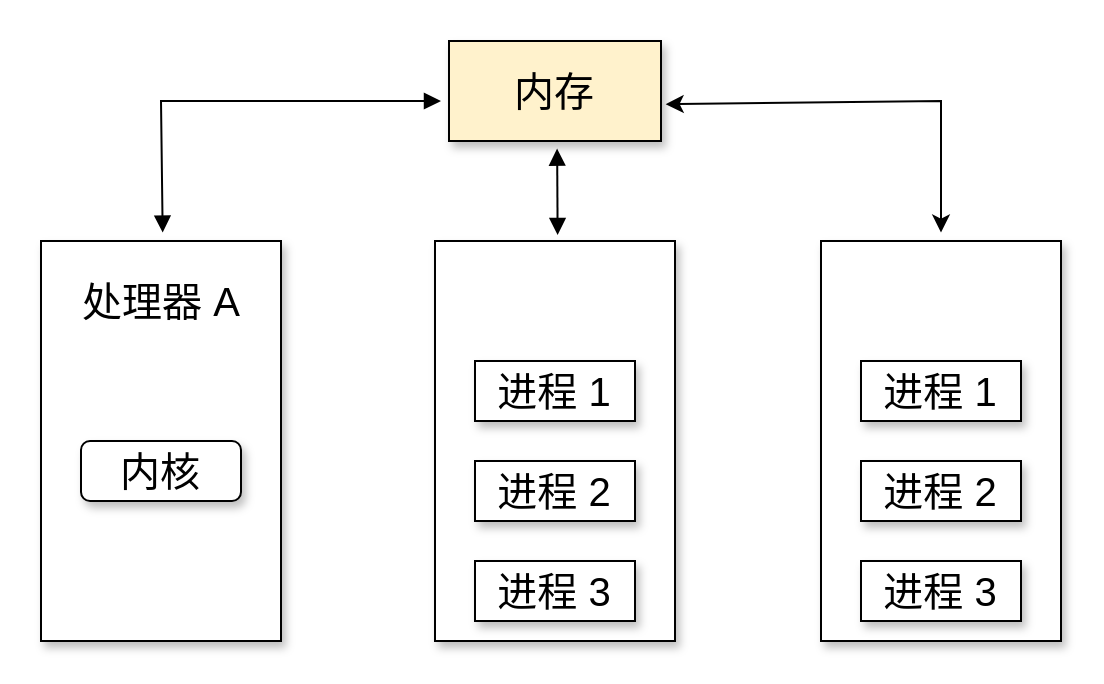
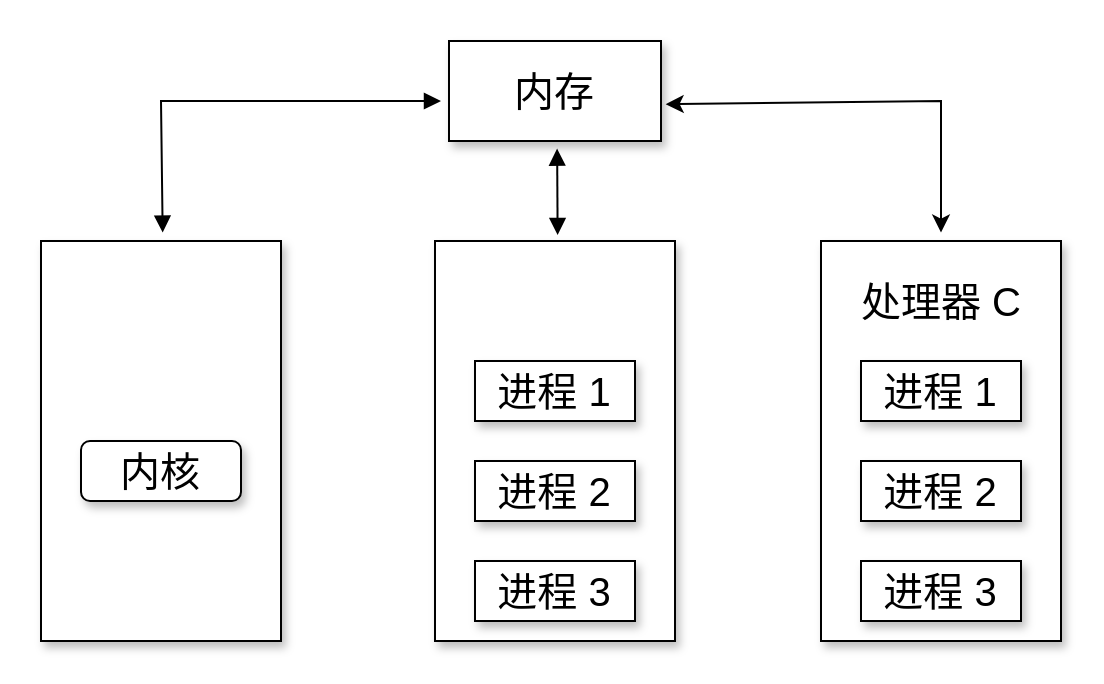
node "内存": fillcolor #fff2cc -> #ffffff
node "处理器 A": removed
node "处理器 C": added
